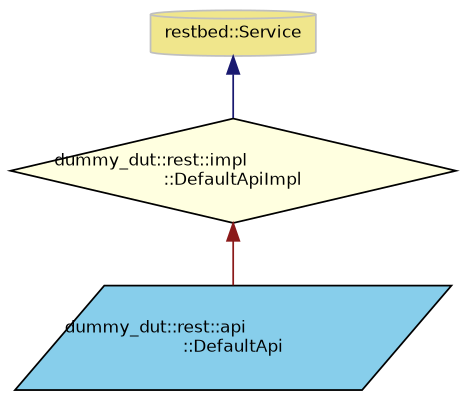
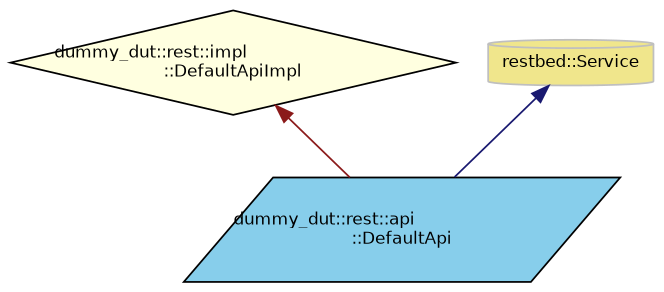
edge "dummy_dut::rest::impl ::DefaultApiImpl" -> "restbed::Service": now "dummy_dut::rest::api ::DefaultApi" -> "restbed::Service"
